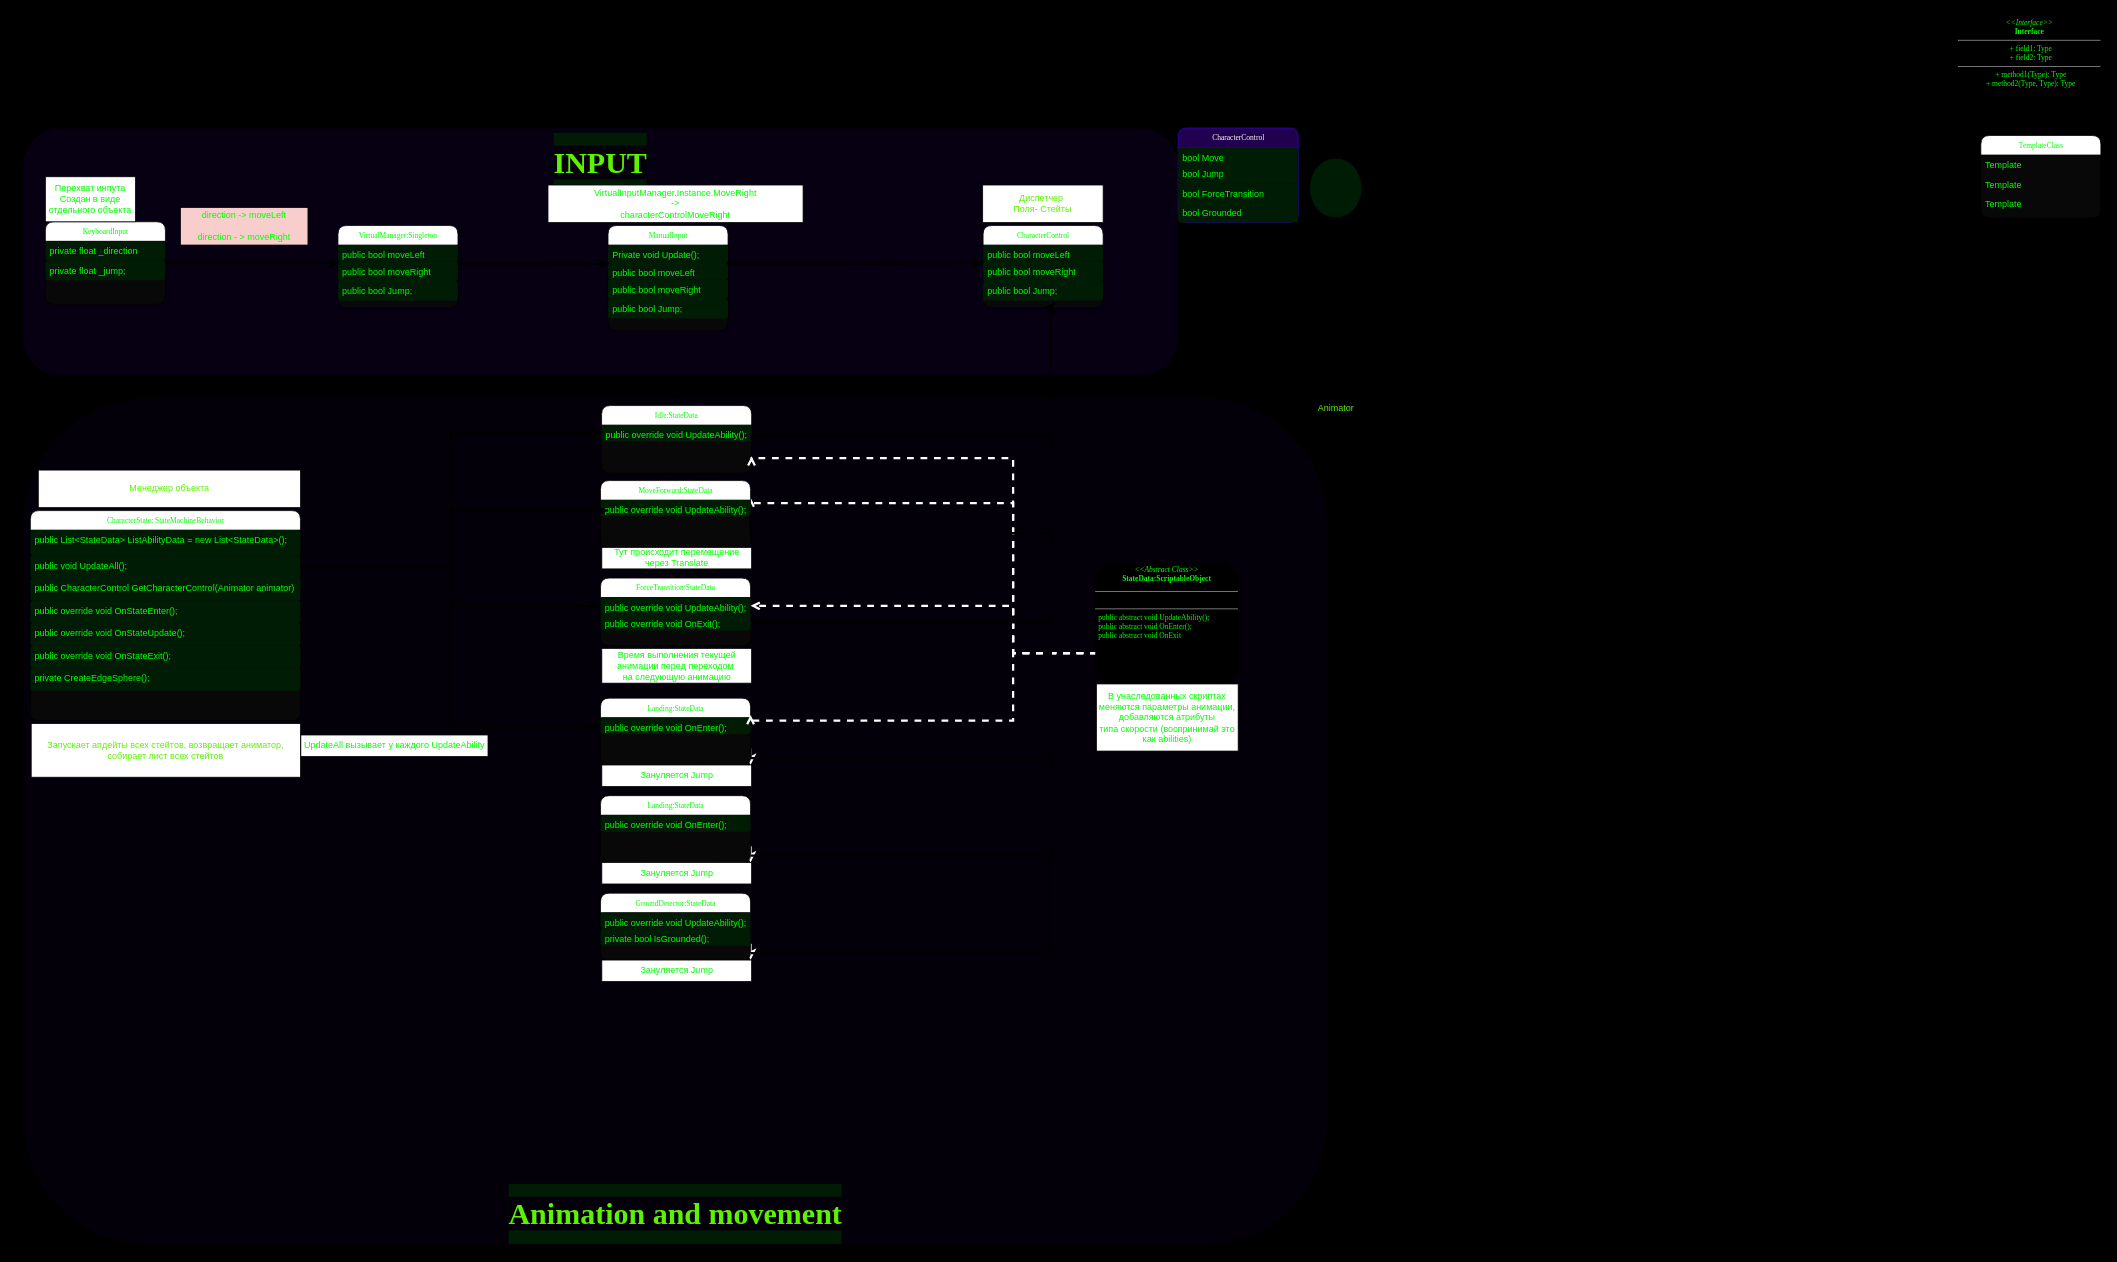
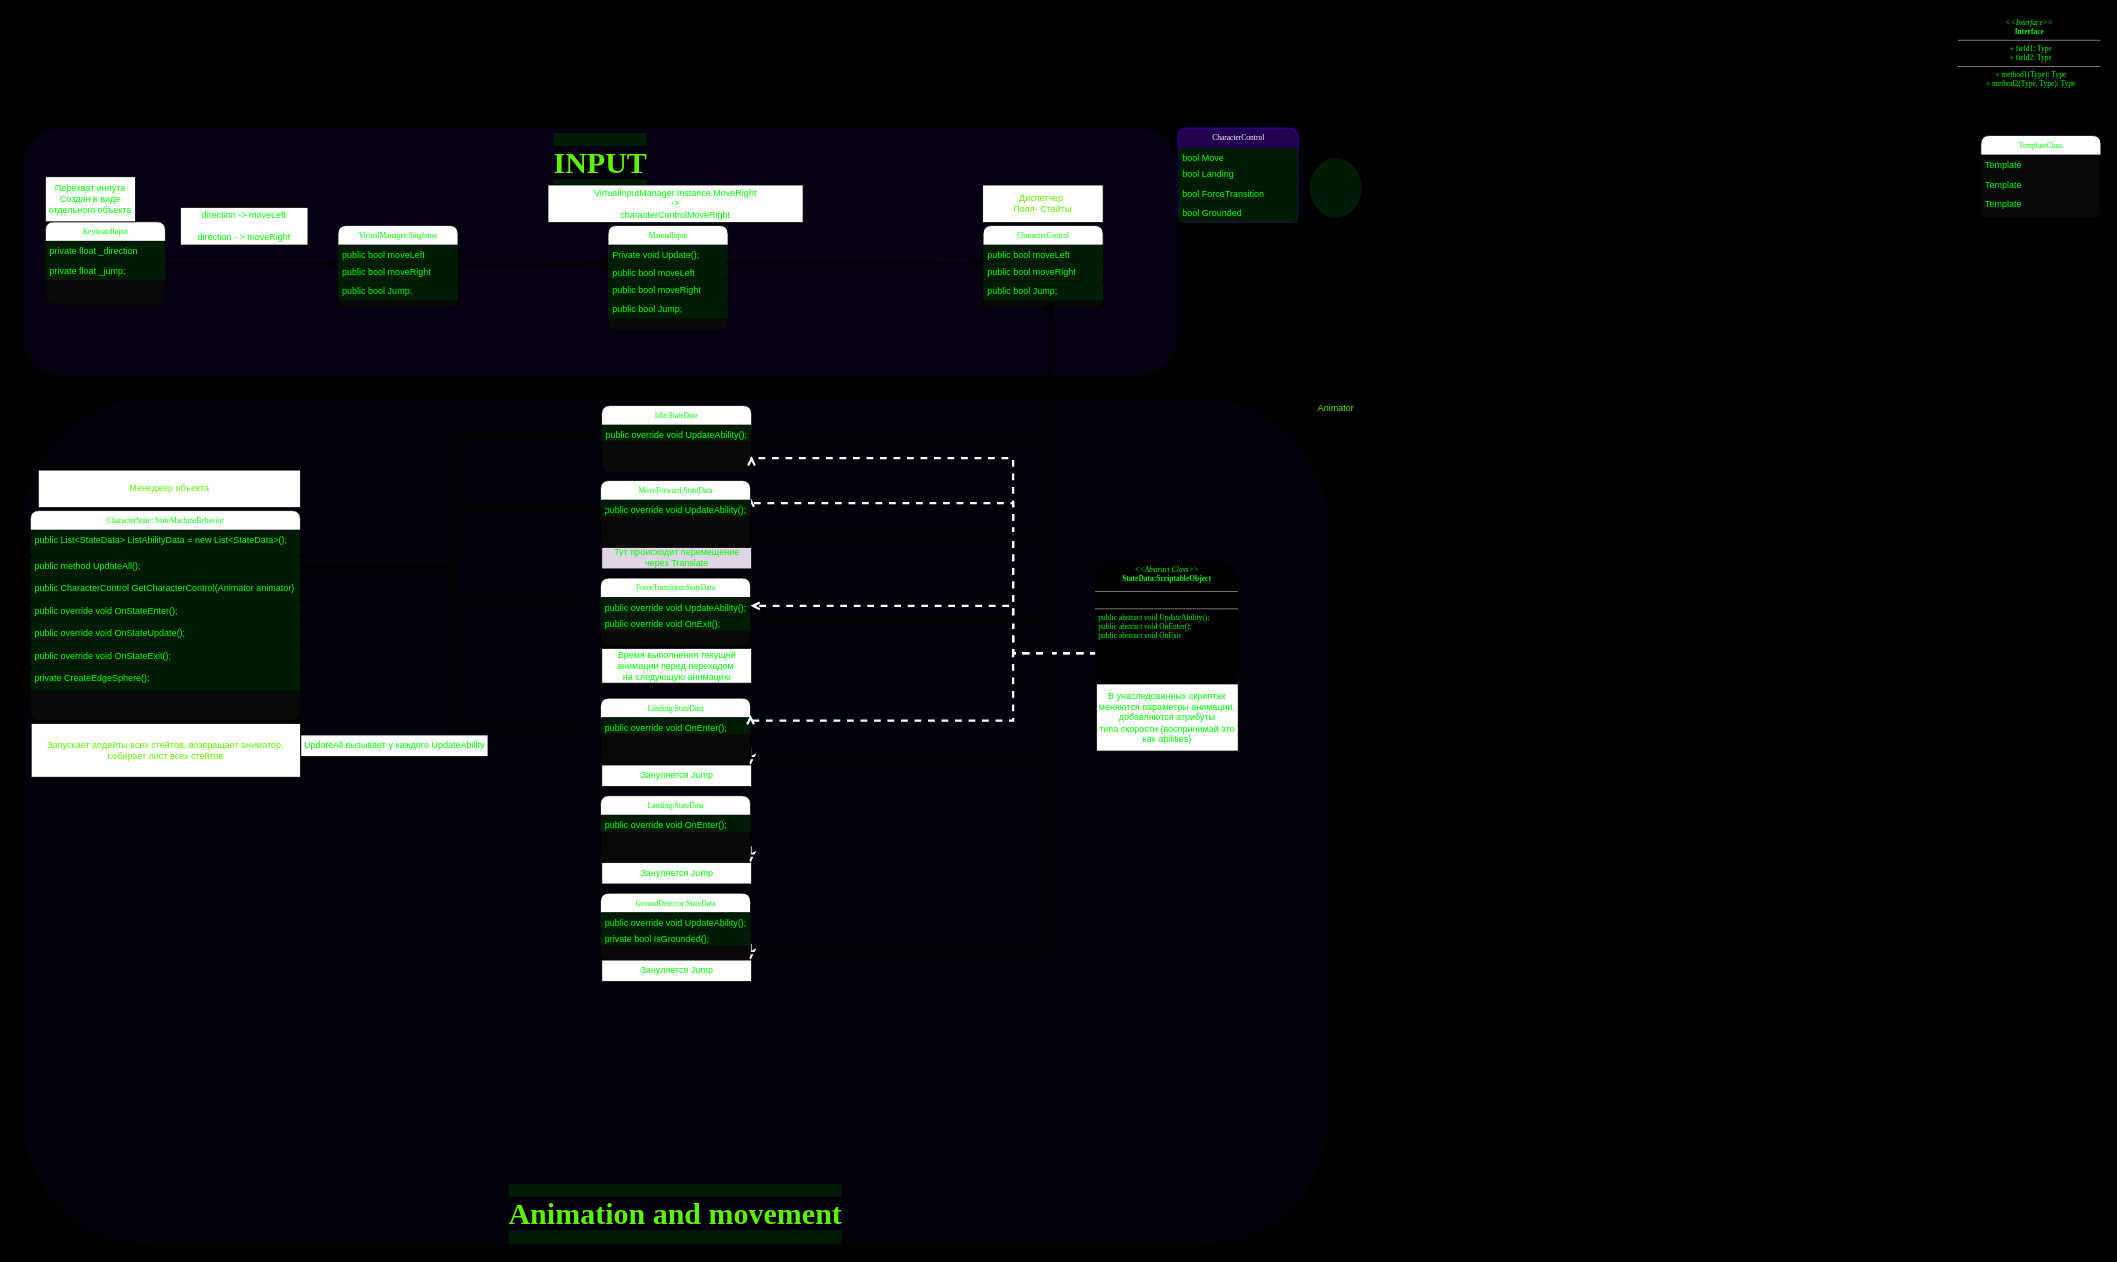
node "bool Jump": label "bool Jump" -> "bool Landing"
node "direction -> moveLeftdirection - > moveRight": fillcolor #f8cecc -> #ffffff
node "Тут происходит перемещение через Translate": fillcolor #ffffff -> #e1d5e7
node "public void UpdateAll();": label "public void UpdateAll();" -> "public method UpdateAll();"
